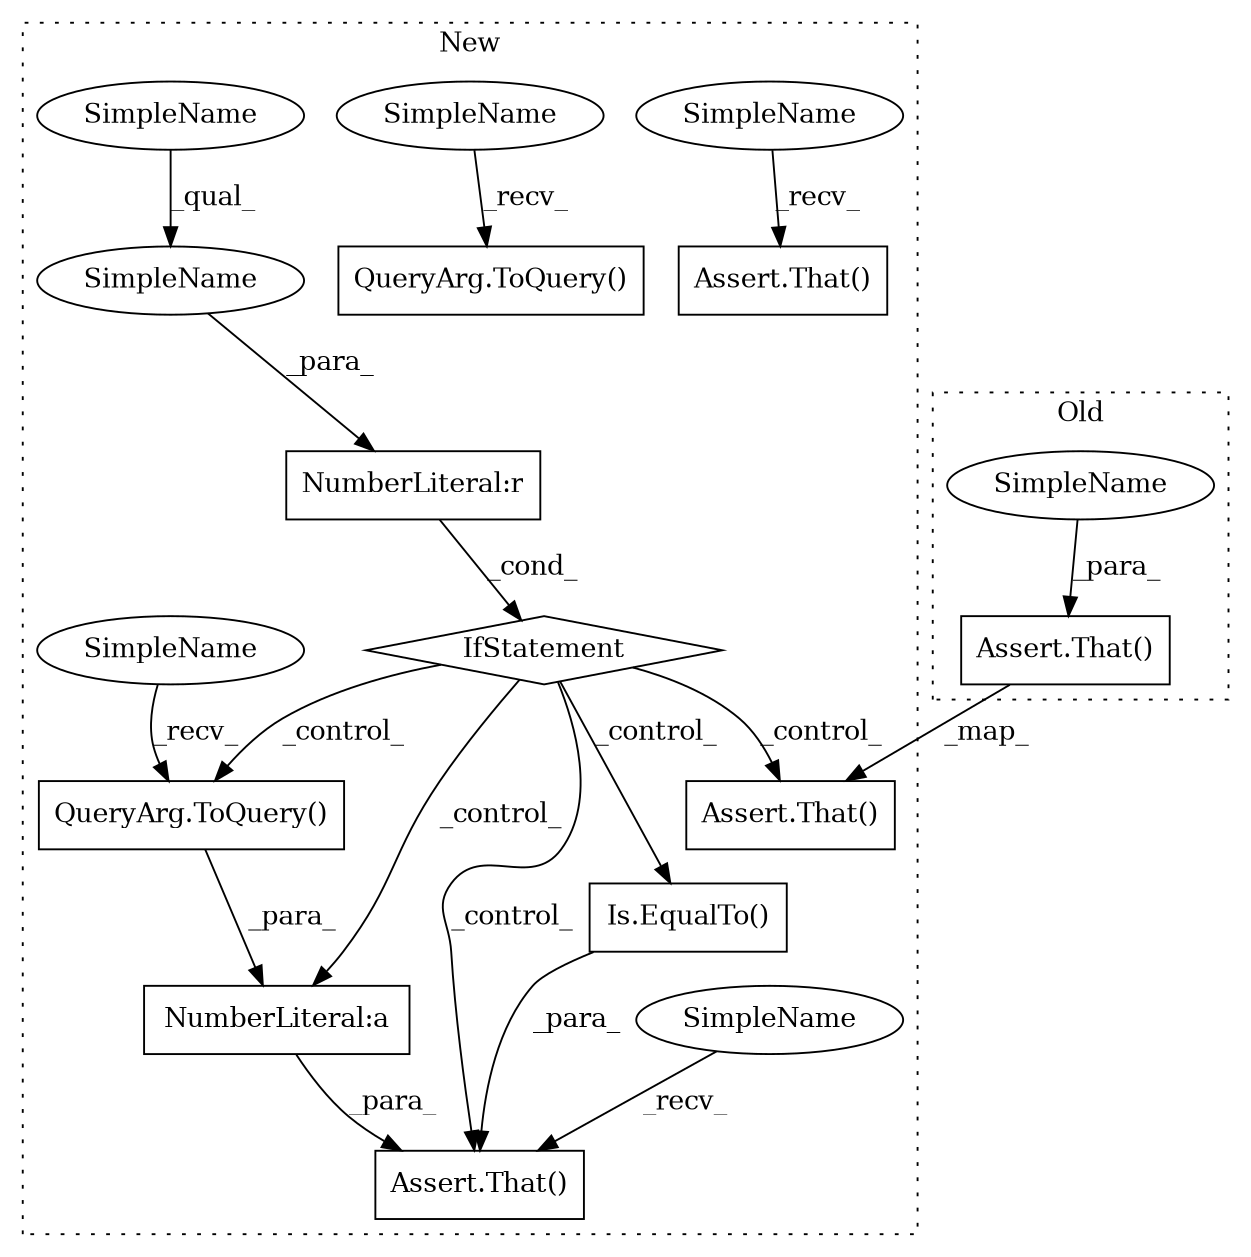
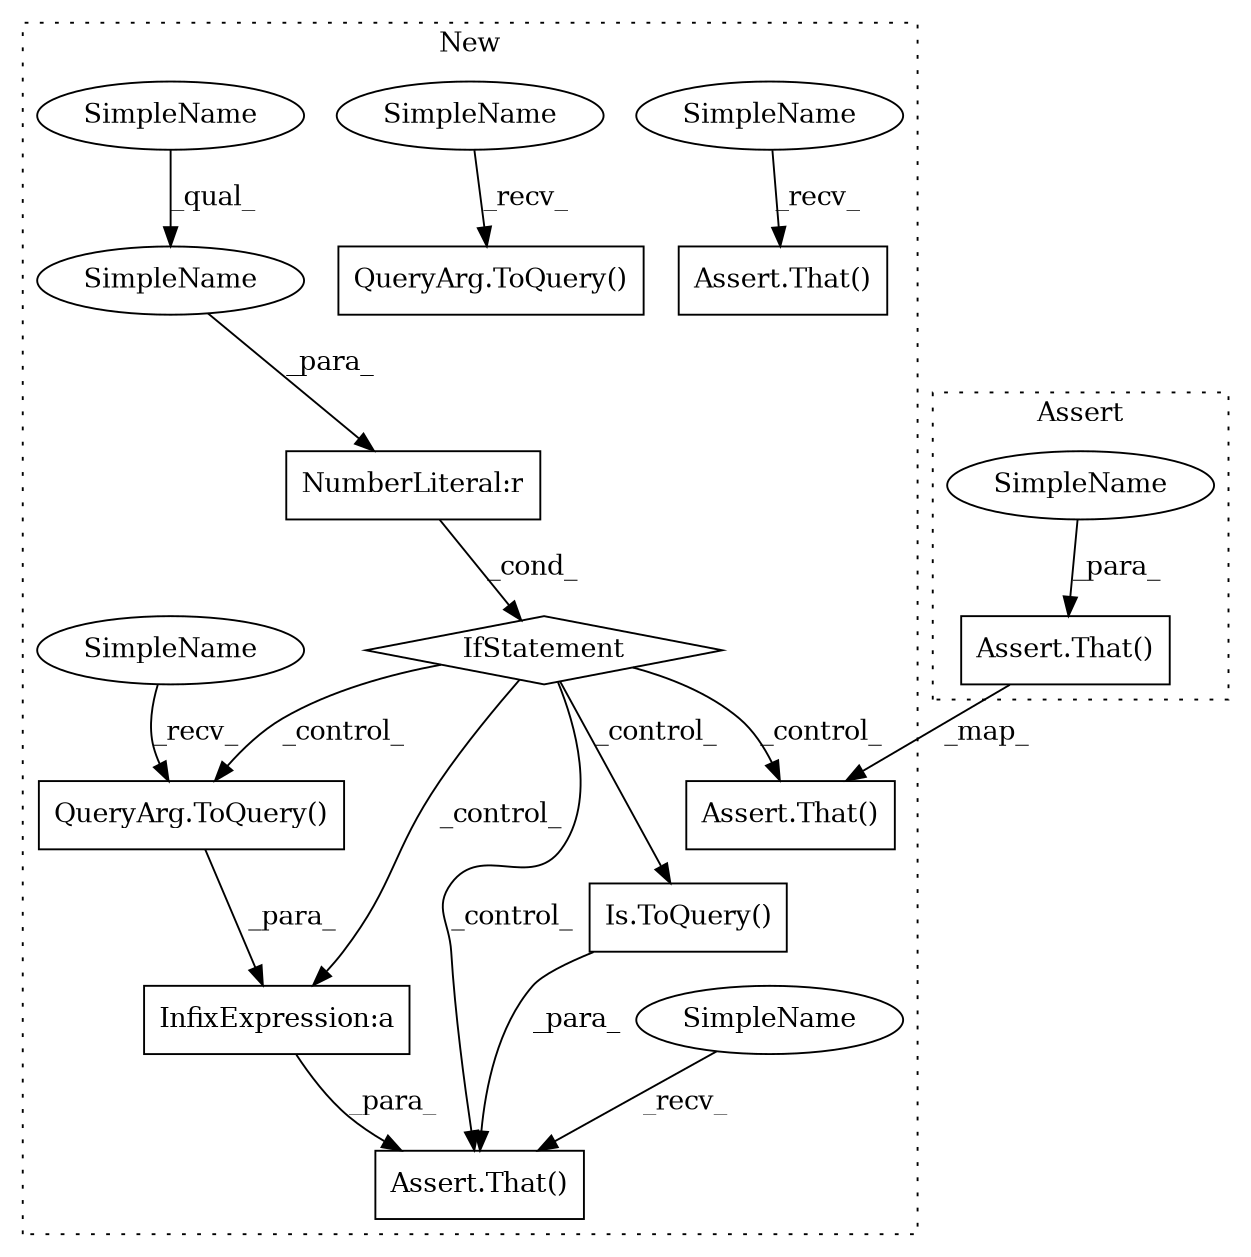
cluster "Old": label "Old" -> "Assert"
node "Is.EqualTo()": label "Is.EqualTo()" -> "Is.ToQuery()"
node "NumberLiteral:a": label "NumberLiteral:a" -> "InfixExpression:a"
